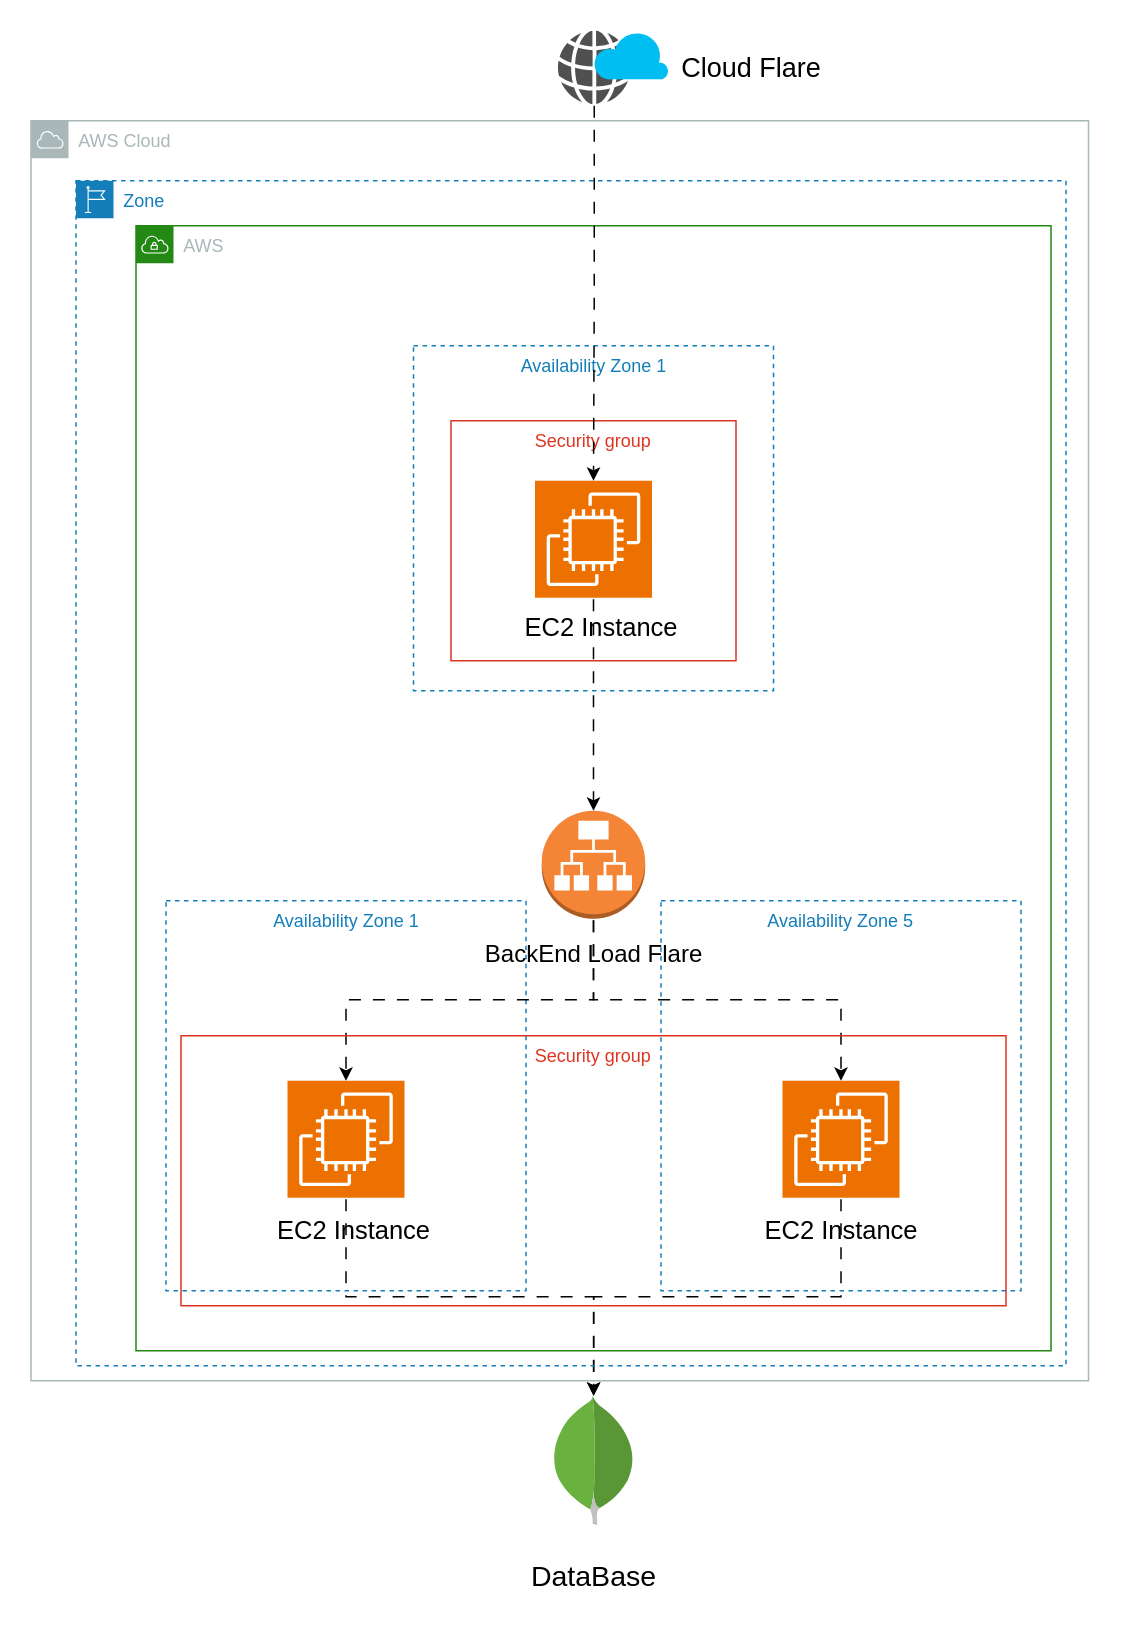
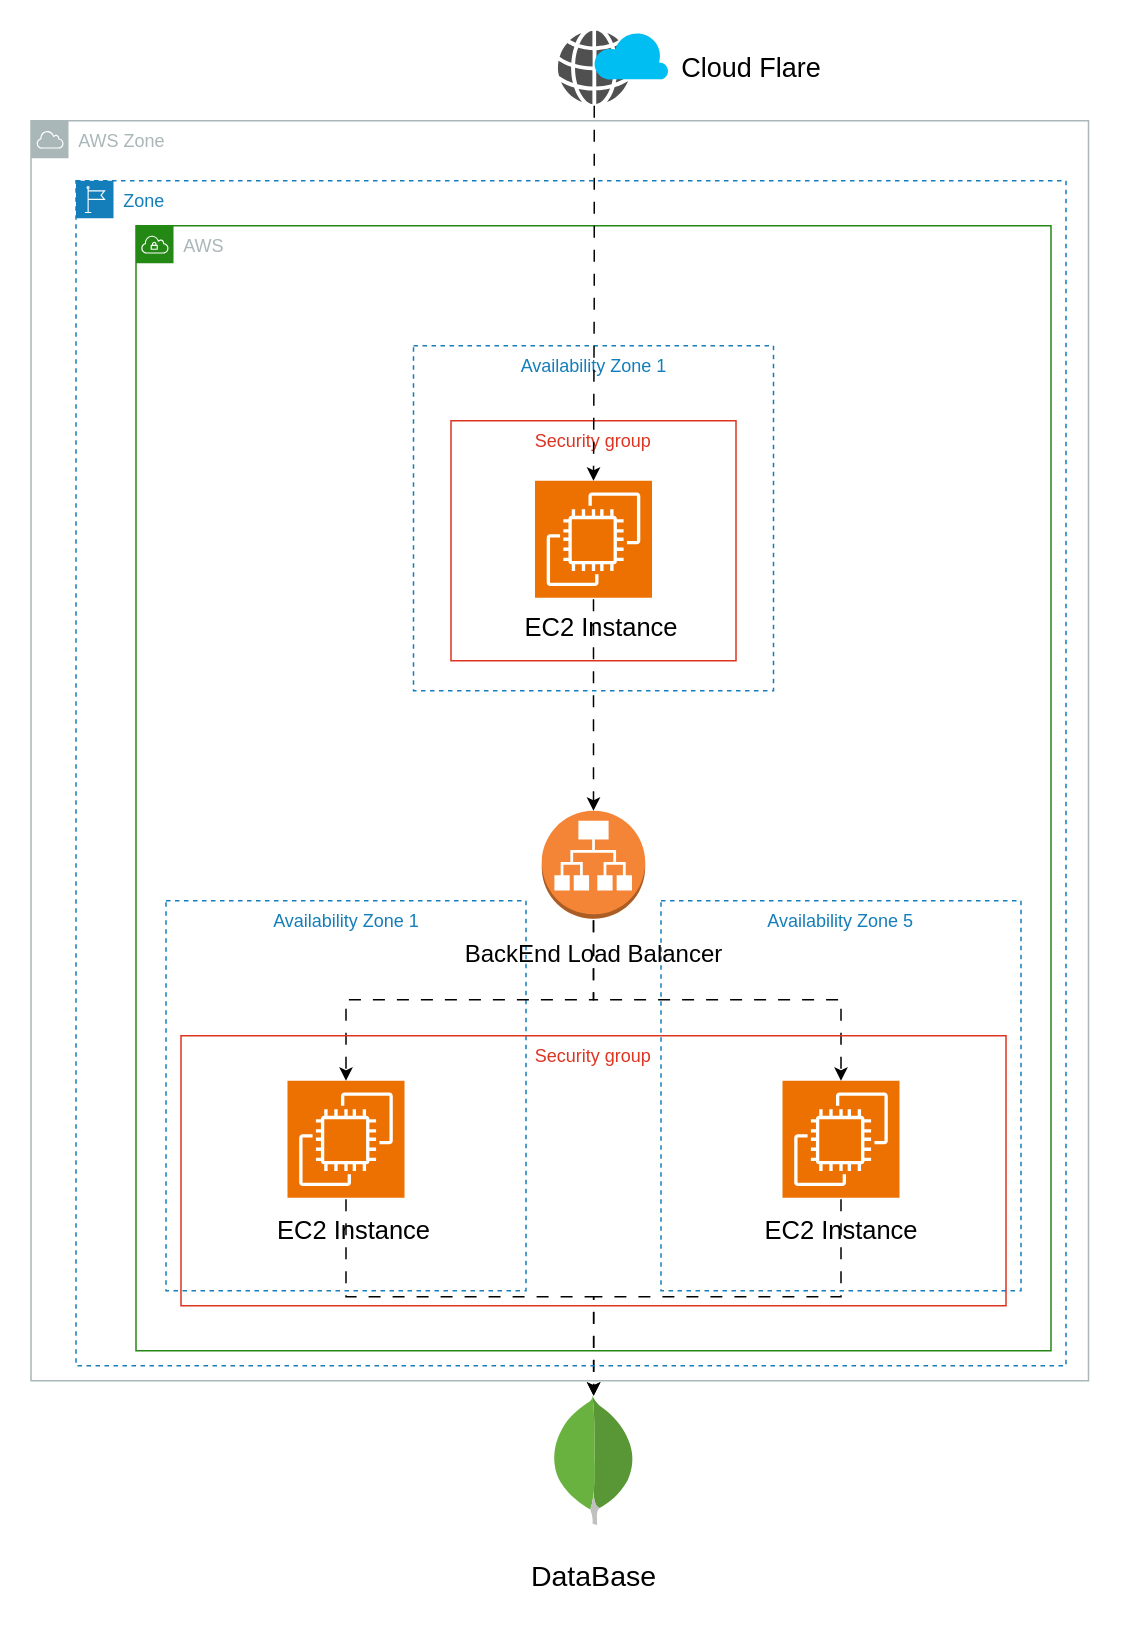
node "AWS Cloud": label "AWS Cloud" -> "AWS Zone"
node "BackEnd Load Flare": label "BackEnd Load Flare" -> "BackEnd Load Balancer"
